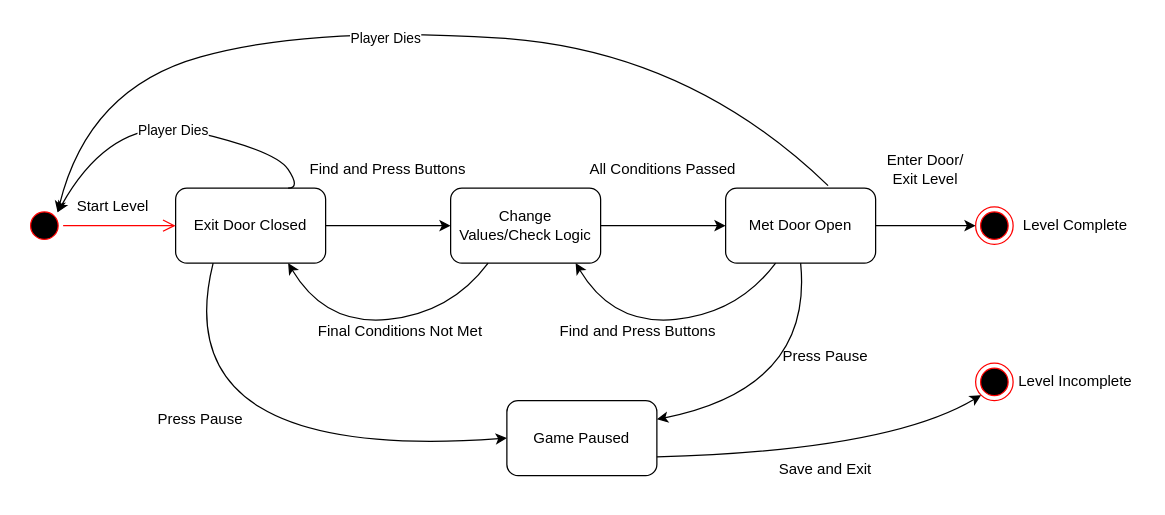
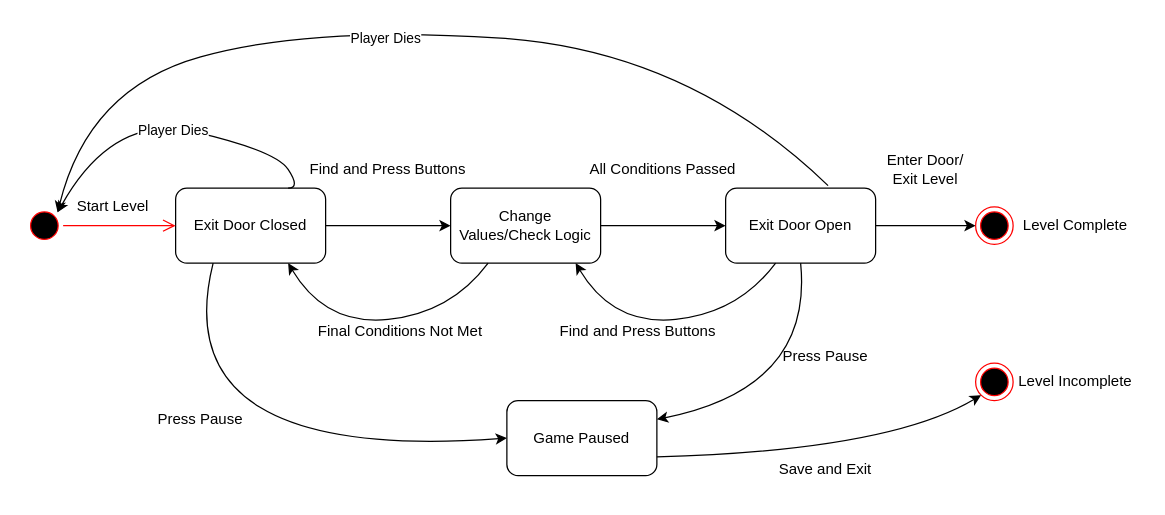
node "Met Door Open": label "Met Door Open" -> "Exit Door Open"
